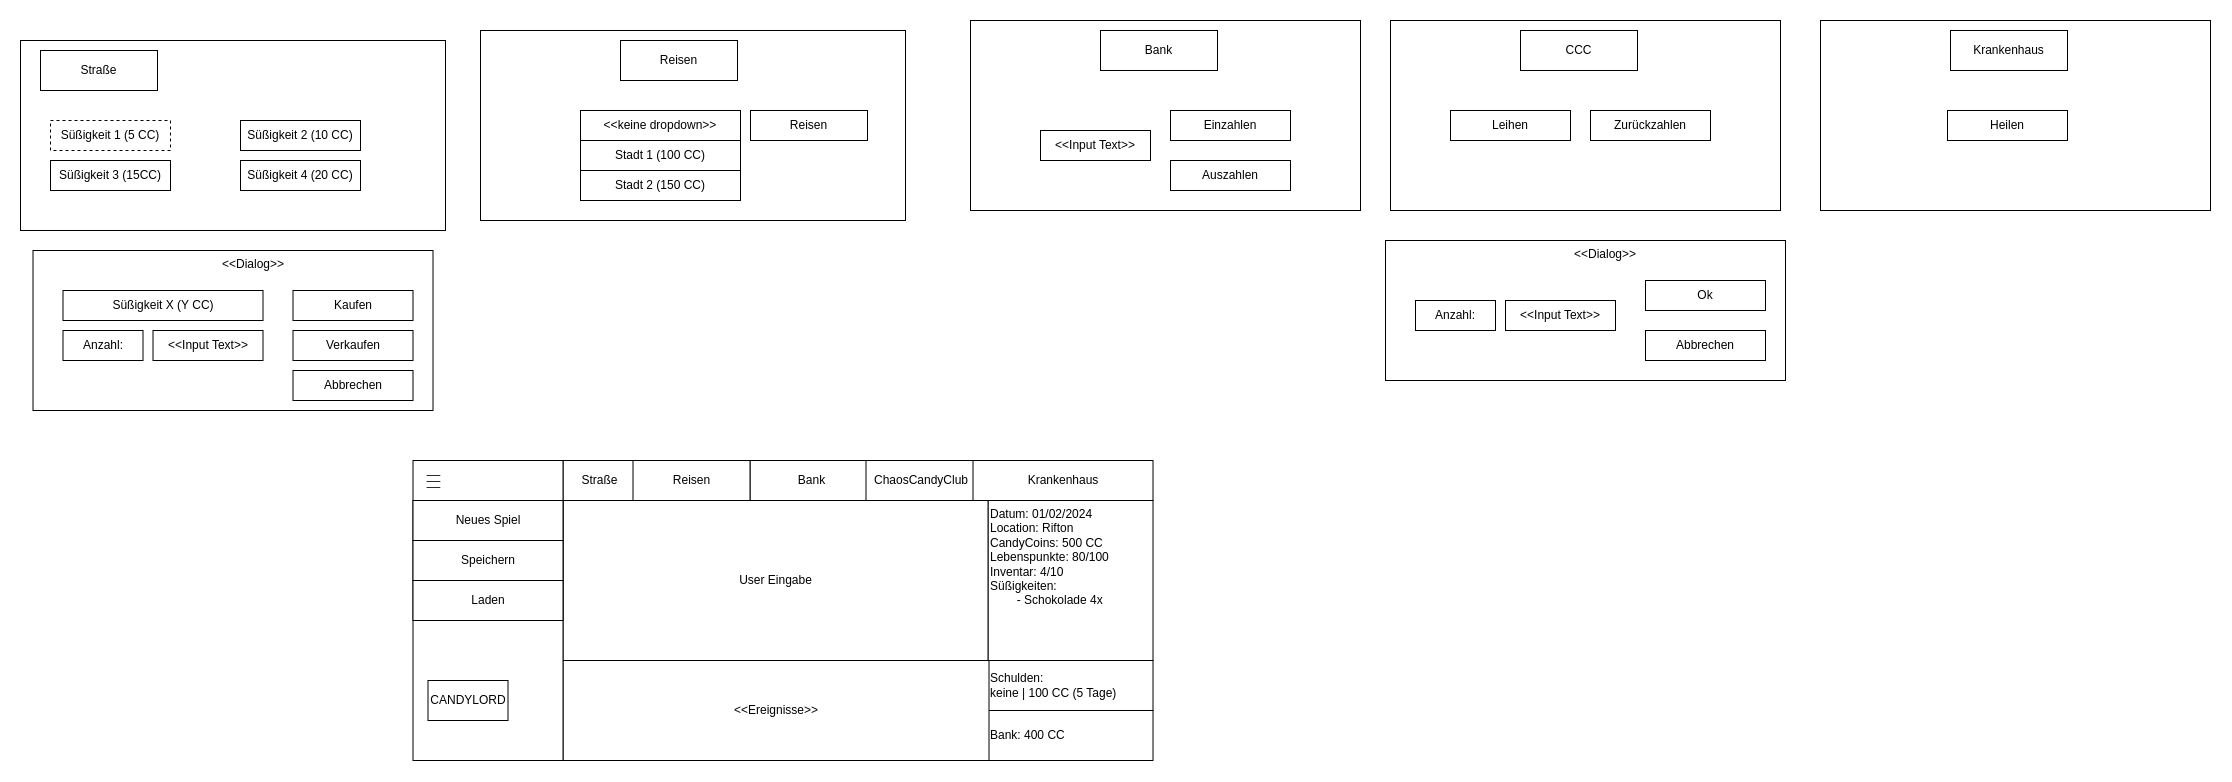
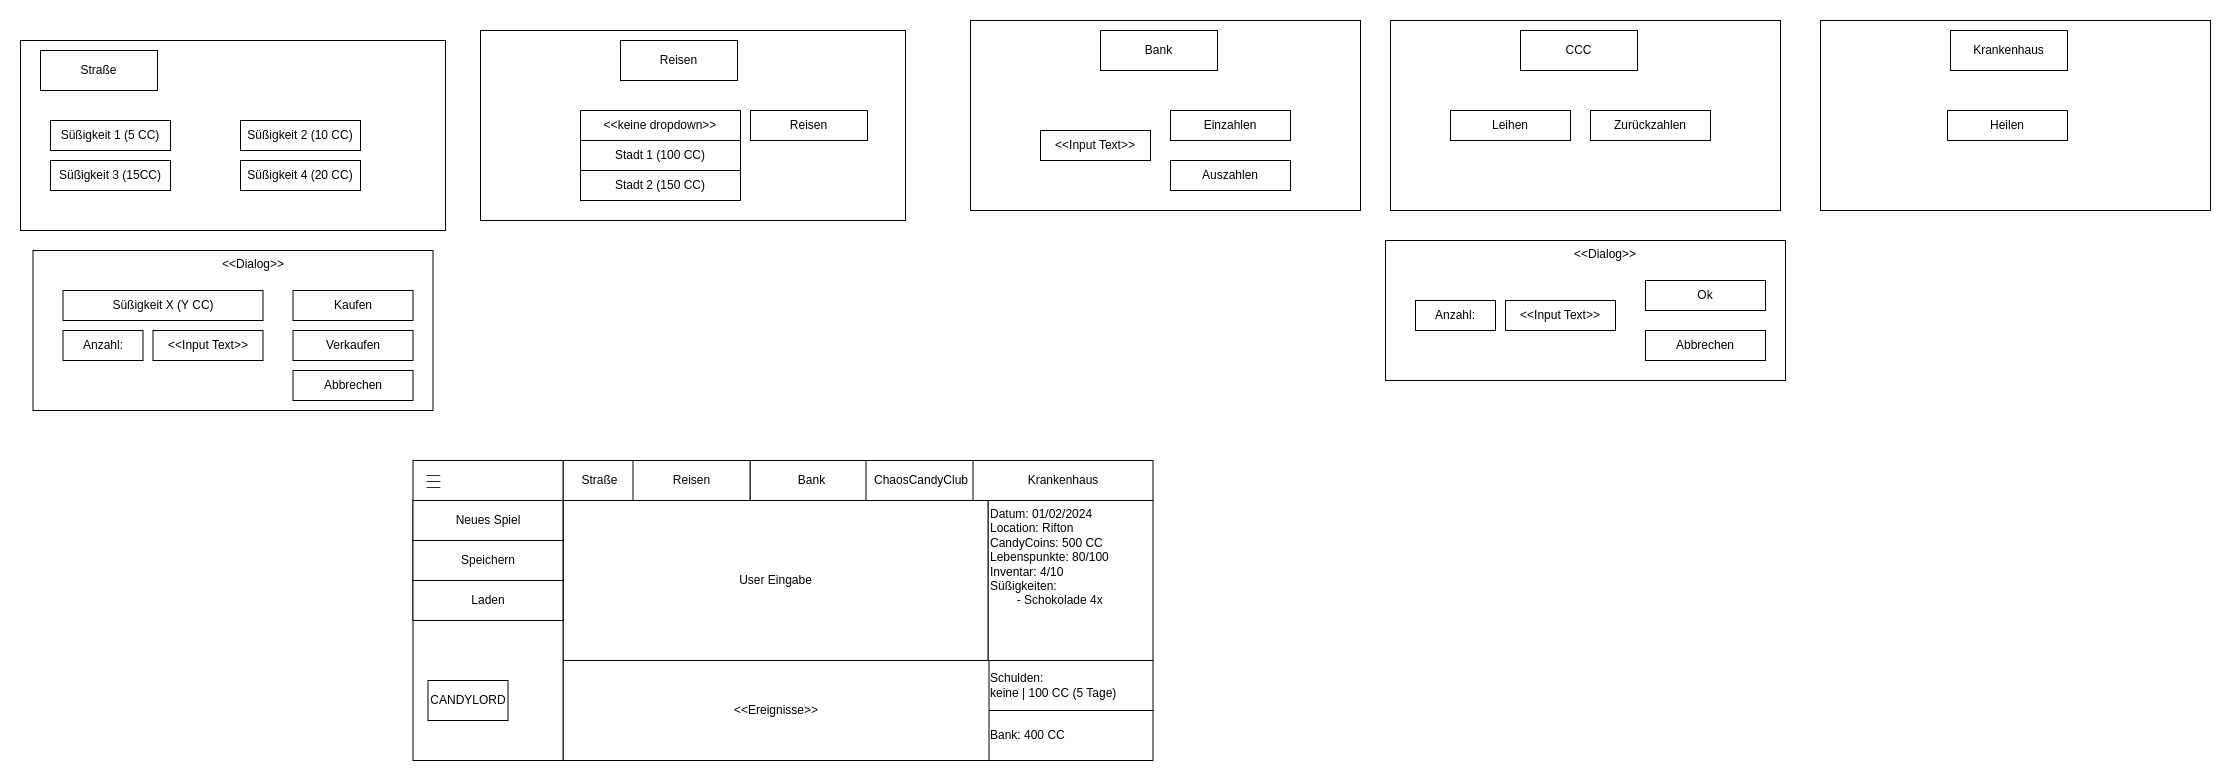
node "Süßigkeit 1 (5 CC)": style dashed -> solid
